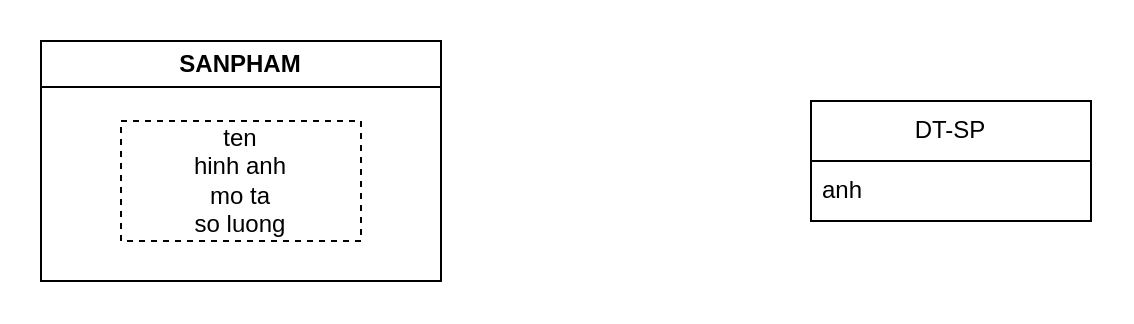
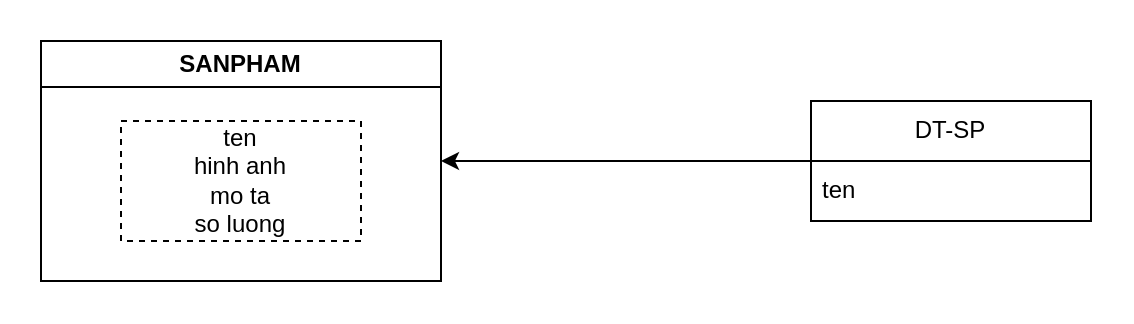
edge "DT-SP" -> "SANPHAM": added
node "anh": label "anh" -> "ten"
